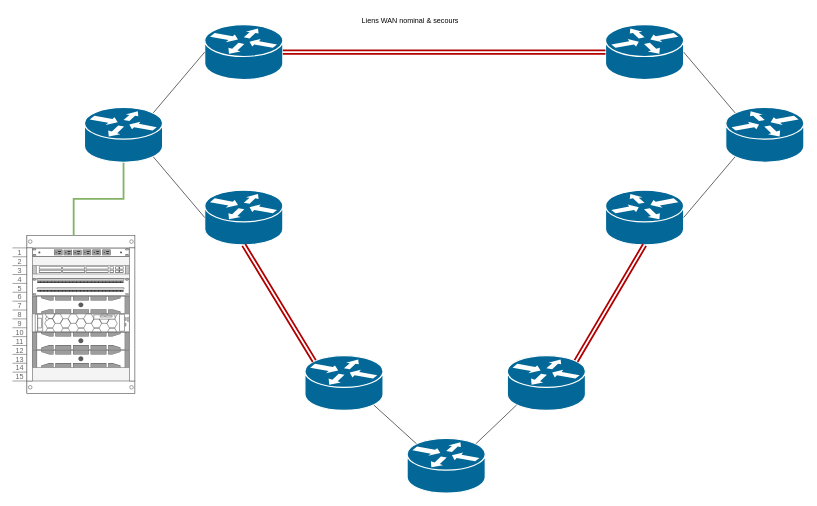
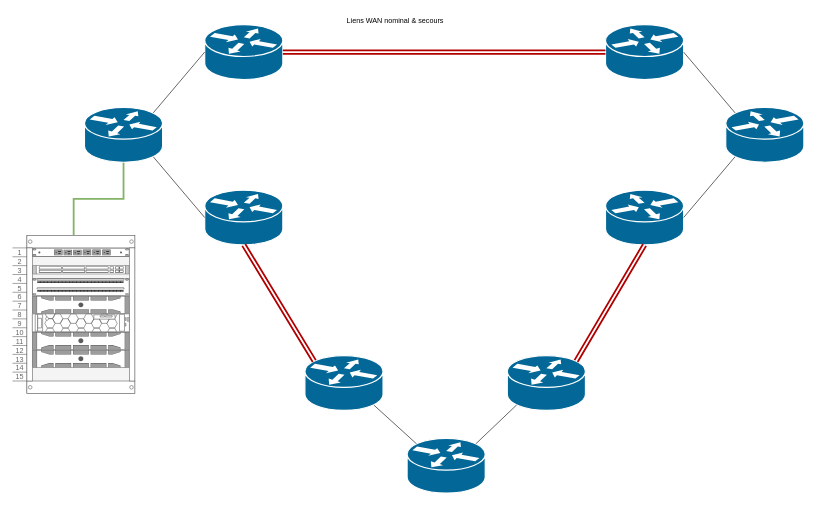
node "Liens WAN nominal & secours": moved (410, 21) -> (395, 21)
